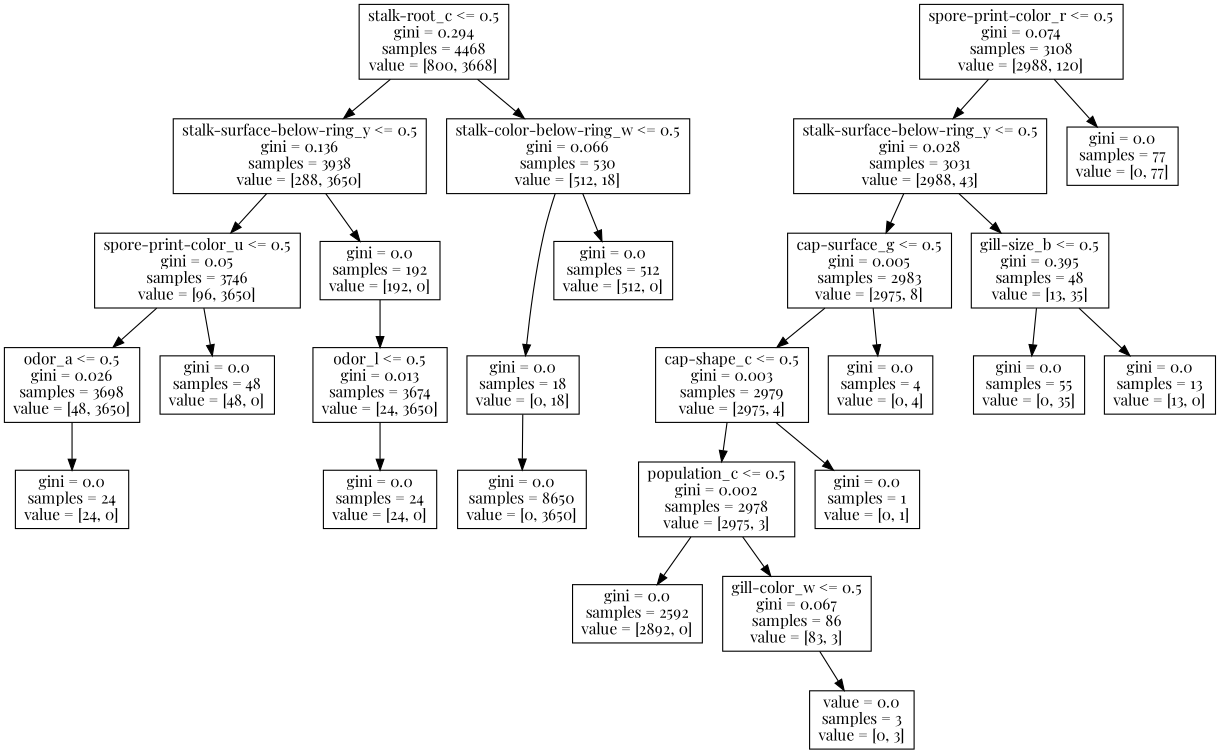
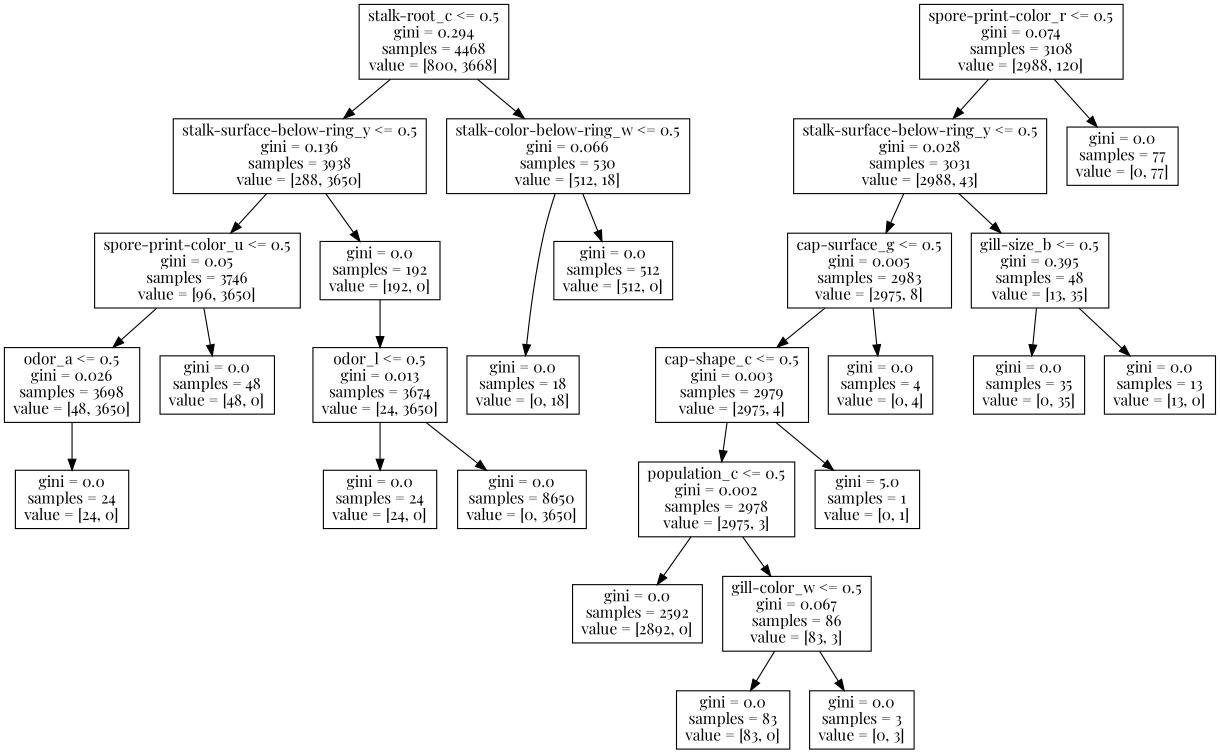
node "gini = 0.0 samples = 55 value = [0, 35]": label "gini = 0.0 samples = 55 value = [0, 35]" -> "gini = 0.0 samples = 35 value = [0, 35]"
edge "gini = 0.0 samples = 18 value = [0, 18]" -> "gini = 0.0 samples = 8650 value = [0, 3650]": now "odor_l <= 0.5 gini = 0.013 samples = 3674 value = [24, 3650]" -> "gini = 0.0 samples = 8650 value = [0, 3650]"
node "gini = 0.0 samples = 1 value = [0, 1]": label "gini = 0.0 samples = 1 value = [0, 1]" -> "gini = 5.0 samples = 1 value = [0, 1]"
node "gini = 0.0 samples = 83 value = [83, 0]": added
node "value = 0.0 samples = 3 value = [0, 3]": label "value = 0.0 samples = 3 value = [0, 3]" -> "gini = 0.0 samples = 3 value = [0, 3]"
